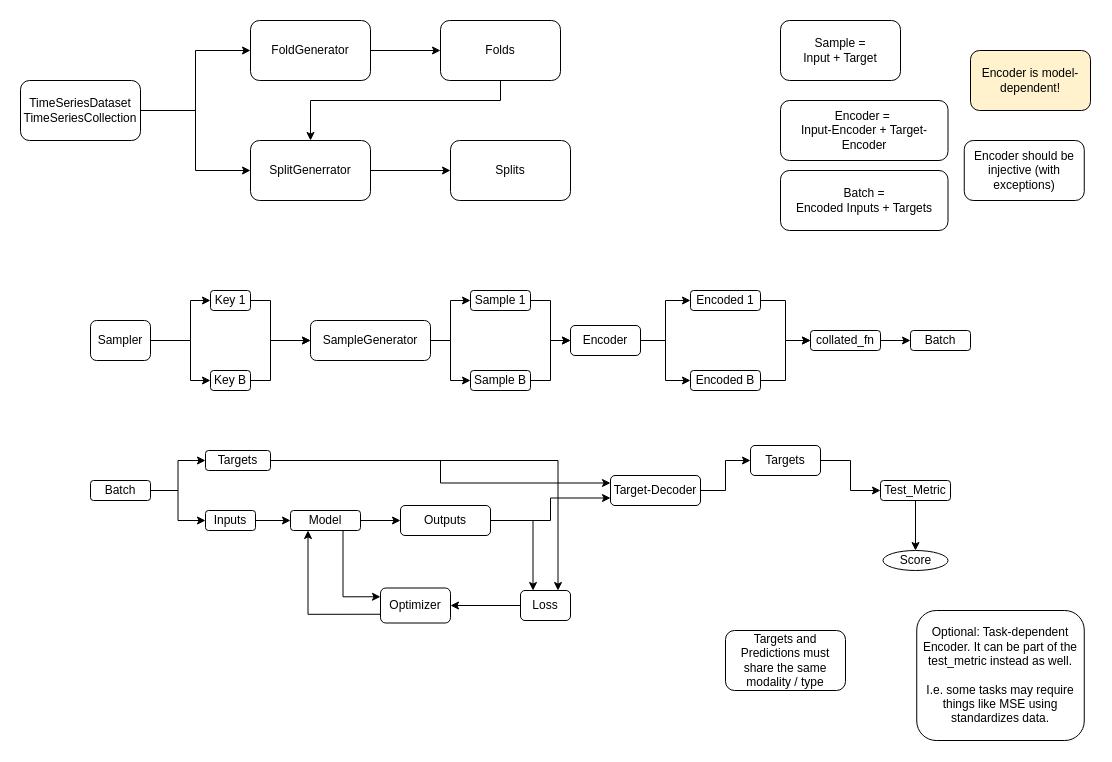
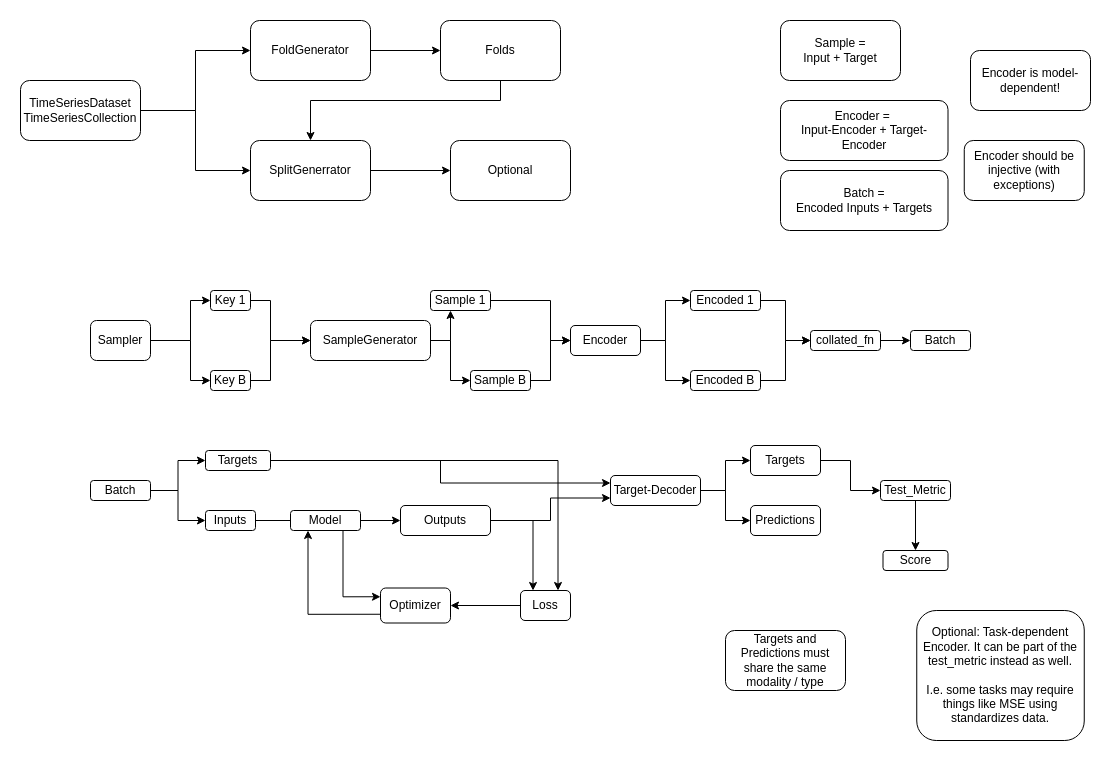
node "Encoder is model-dependent!": fillcolor #fff2cc -> #ffffff
node "Splits": label "Splits" -> "Optional"
node "Sample 1": moved (501, 301) -> (461, 301)
edge "Target-Decoder" -> "Predictions": added
edge "Inputs" -> "Model": arrowhead classic -> none
node "Predictions": added
node "Score": shape ellipse -> rounded rectangle
